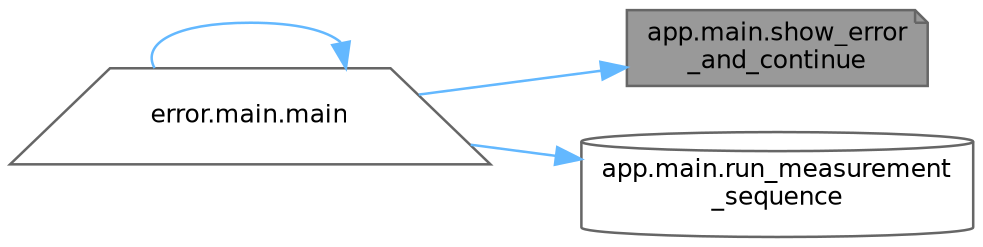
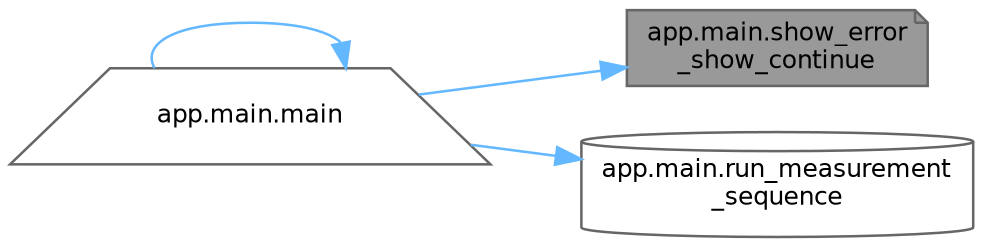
node "app.main.show_error _and_continue": label "app.main.show_error _and_continue" -> "app.main.show_error _show_continue"
node "error.main.main": label "error.main.main" -> "app.main.main"
